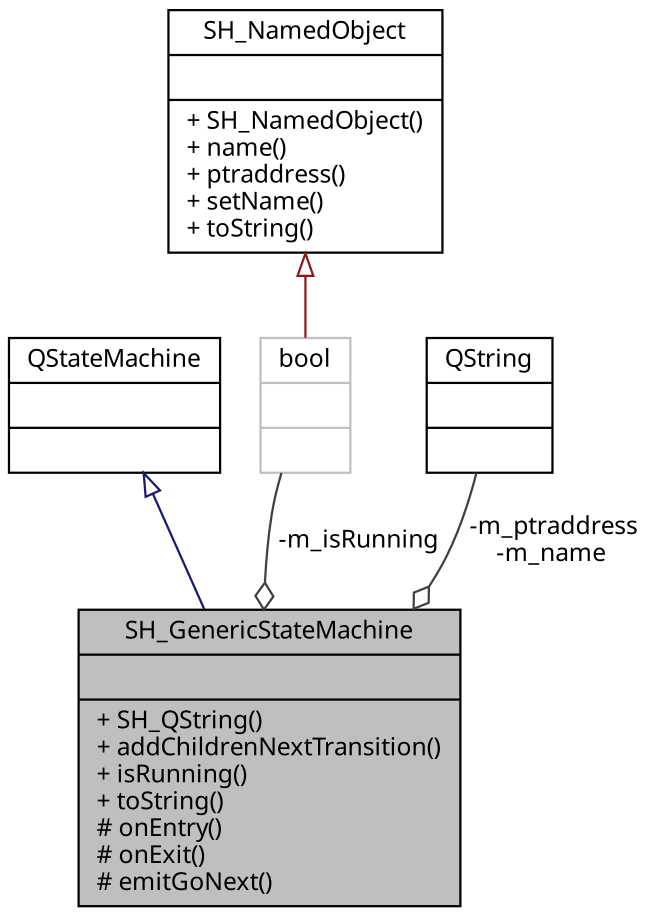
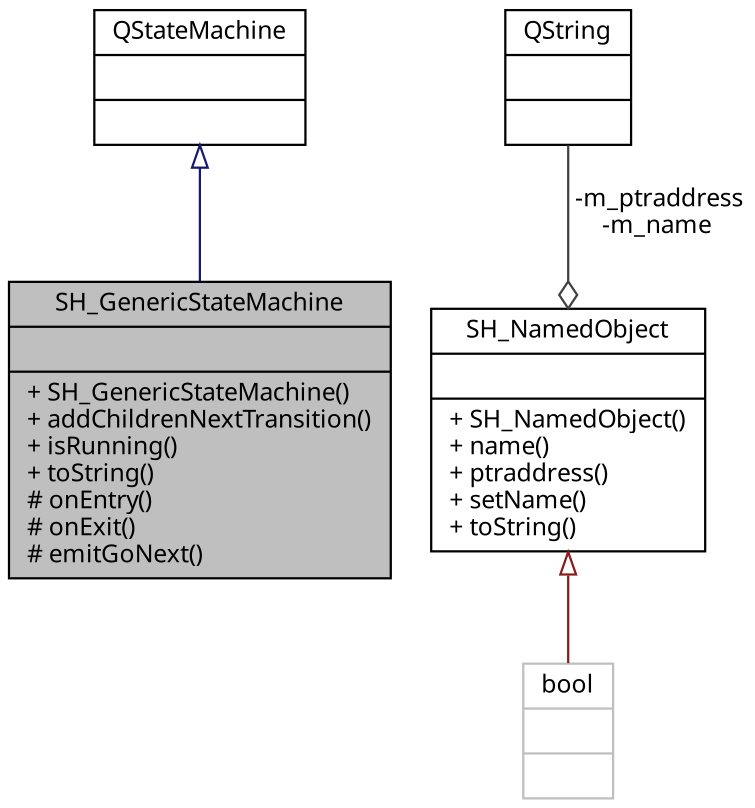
edge "bool" -> "SH_GenericStateMachine": removed, label "-m_isRunning"
edge "QString" -> "SH_GenericStateMachine": now "QString" -> "SH_NamedObject"
node "SH_GenericStateMachine": text "+ SH_QString()" -> "+ SH_GenericStateMachine()"
